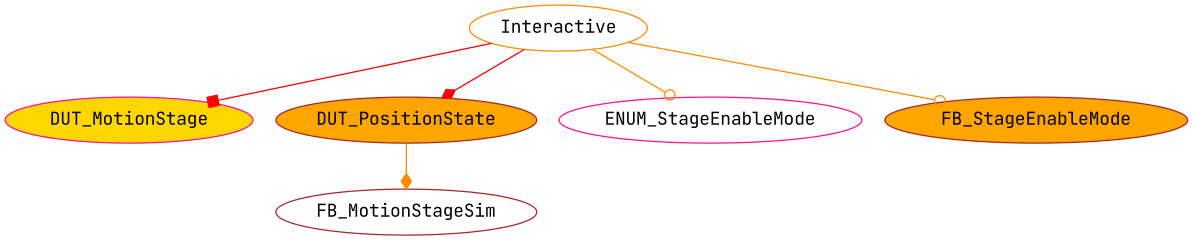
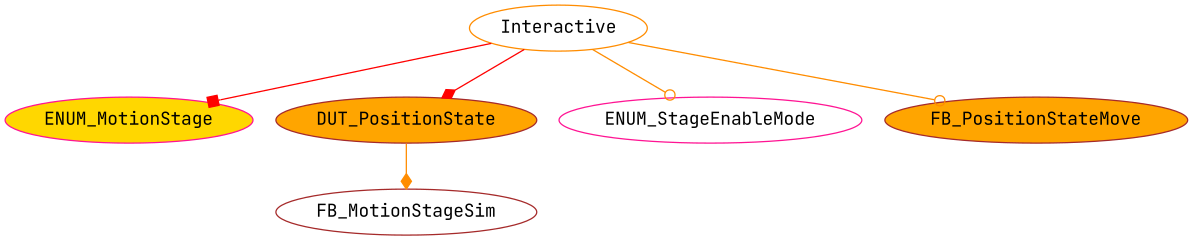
node "DUT_MotionStage": label "DUT_MotionStage" -> "ENUM_MotionStage"
node "FB_StageEnableMode": label "FB_StageEnableMode" -> "FB_PositionStateMove"
